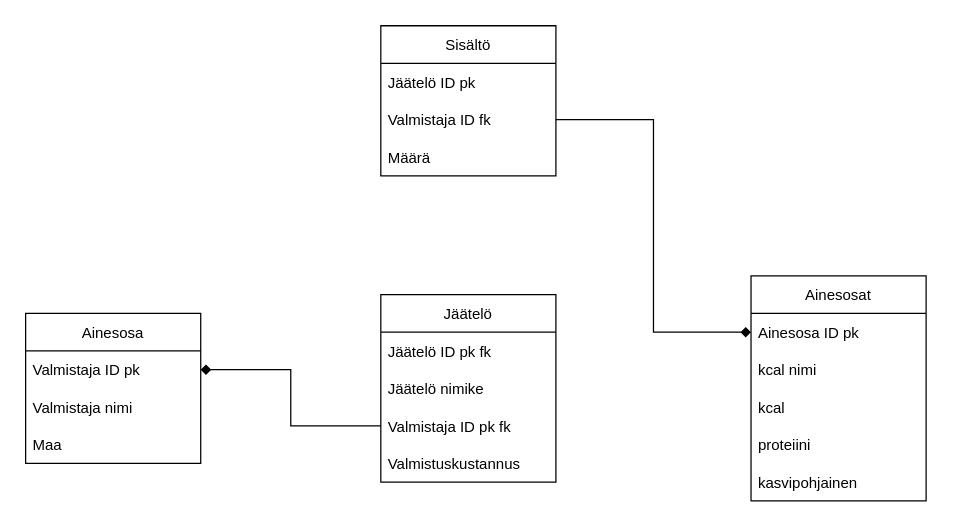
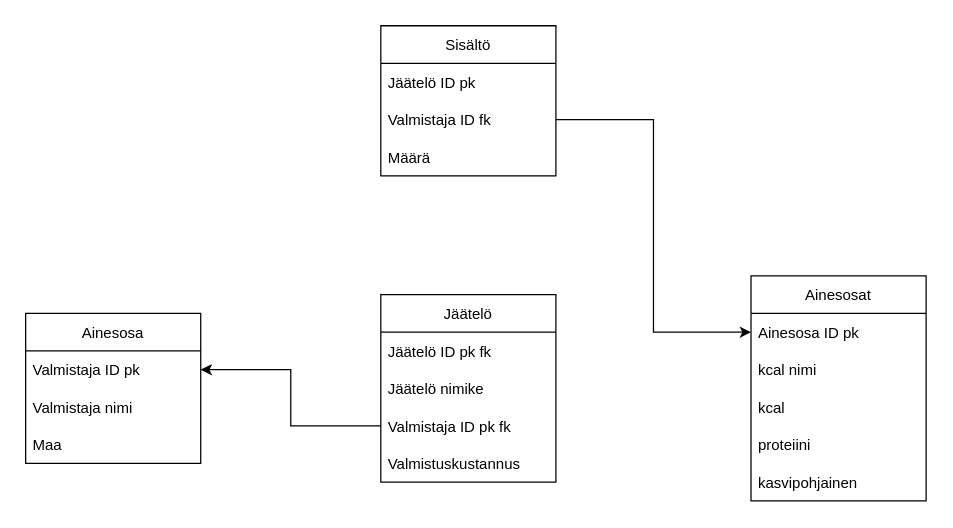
edge "Valmistaja ID fk" -> "Ainesosa ID pk": arrowhead diamond -> classic
edge "Valmistaja ID pk fk" -> "Valmistaja ID pk": arrowhead diamond -> classic
